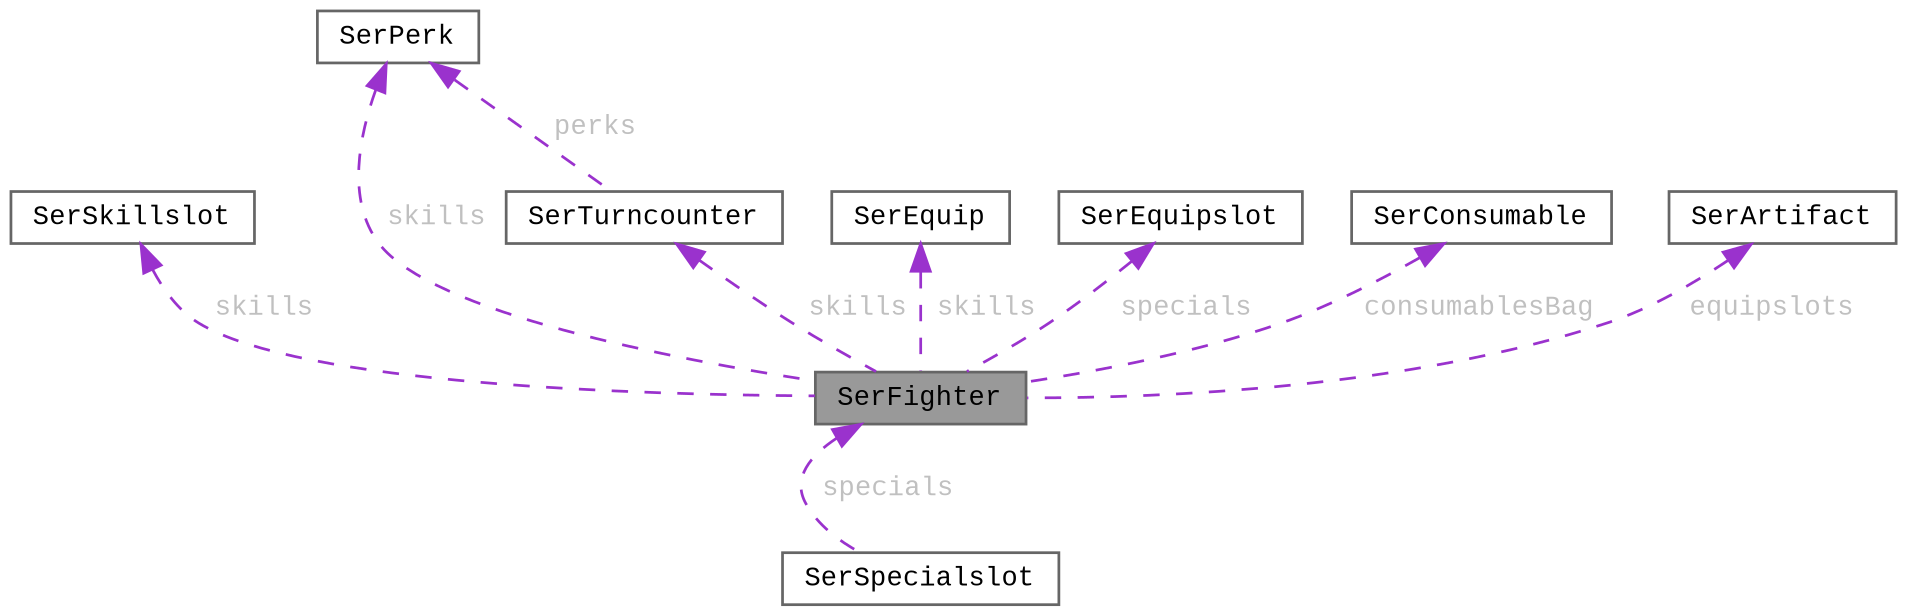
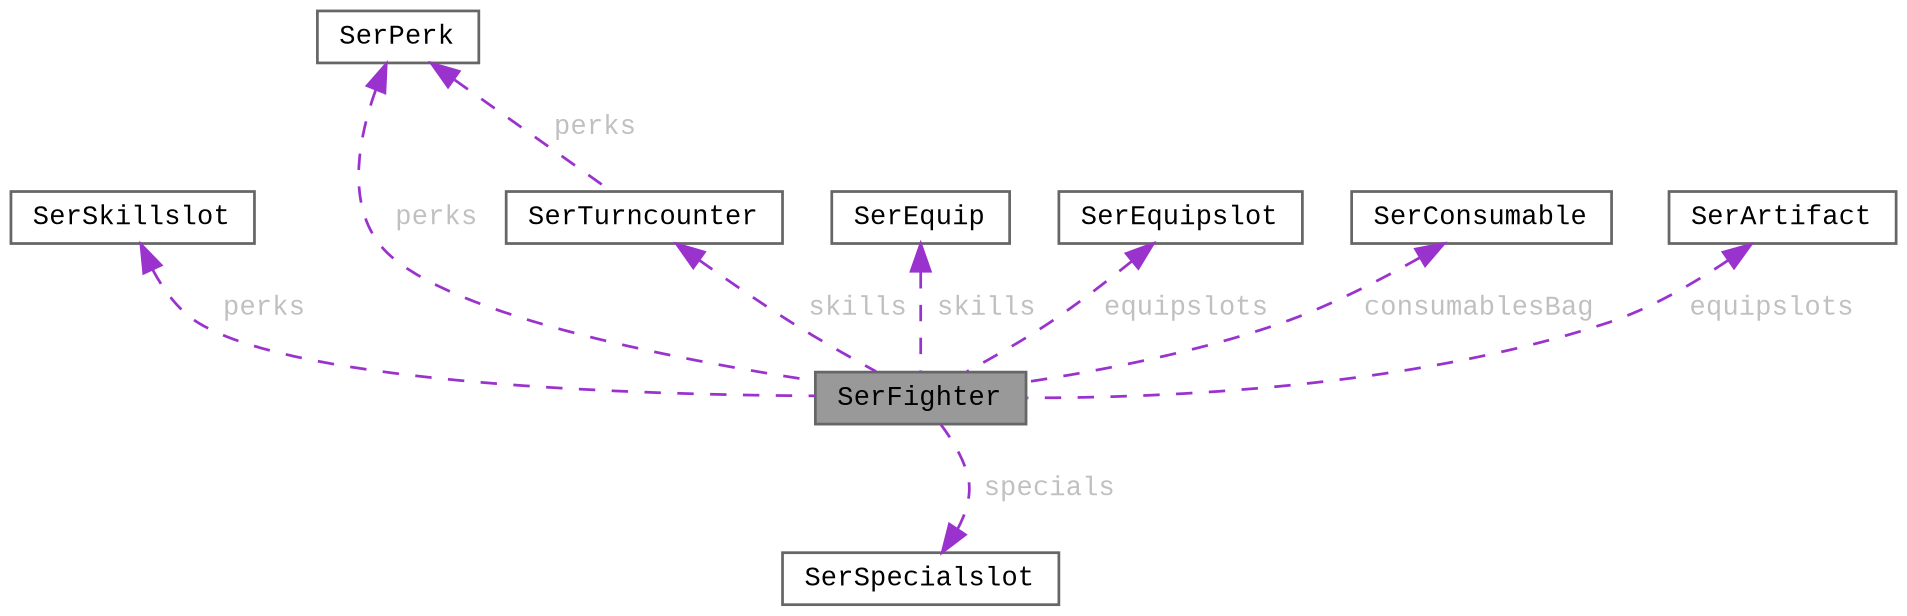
edge "SerFighter" -> "SerPerk": label " skills" -> " perks"
edge "SerFighter" -> "SerSkillslot": label " skills" -> " perks"
edge "SerFighter" -> "SerEquipslot": label " specials" -> " equipslots"
edge "SerSpecialslot" -> "SerFighter": reversed
